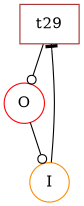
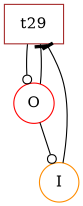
edge "O" -> "t29": added
